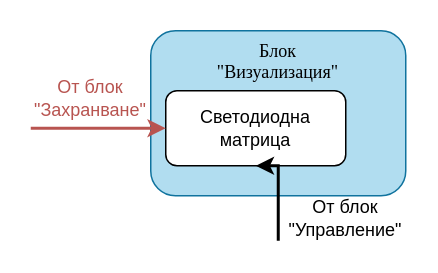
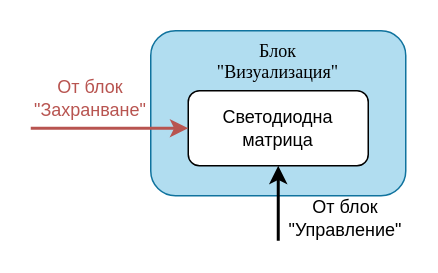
node "Светодиодна матрица": moved (256, 128) -> (278, 128)
